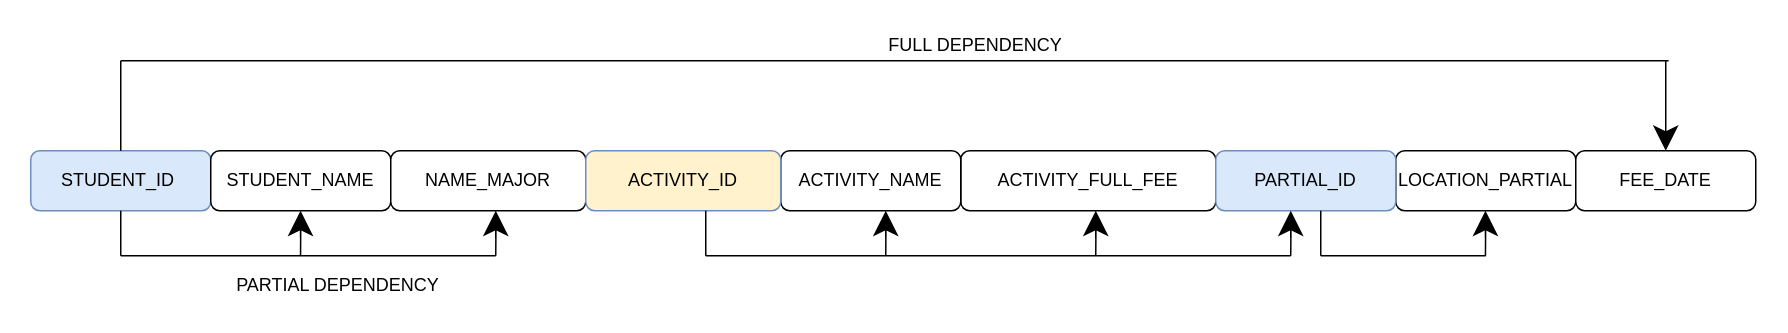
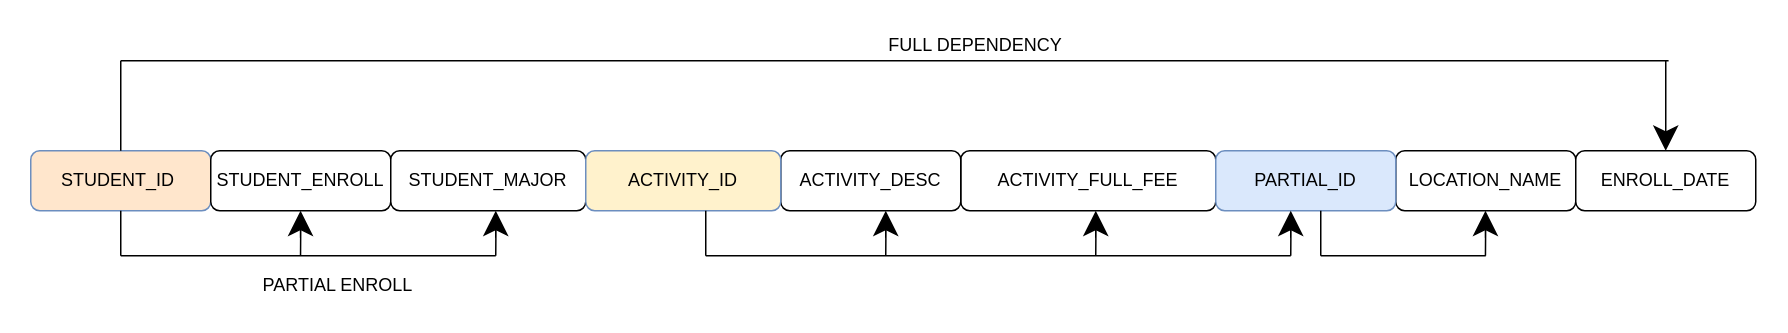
node "STUDENT_ID": fillcolor #dae8fc -> #ffe6cc
node "STUDENT_NAME": label "STUDENT_NAME" -> "STUDENT_ENROLL"
node "NAME_MAJOR": label "NAME_MAJOR" -> "STUDENT_MAJOR"
node "ACTIVITY_NAME": label "ACTIVITY_NAME" -> "ACTIVITY_DESC"
node "LOCATION_PARTIAL": label "LOCATION_PARTIAL" -> "LOCATION_NAME"
node "FEE_DATE": label "FEE_DATE" -> "ENROLL_DATE"
node "PARTIAL DEPENDENCY": label "PARTIAL DEPENDENCY" -> "PARTIAL ENROLL"
